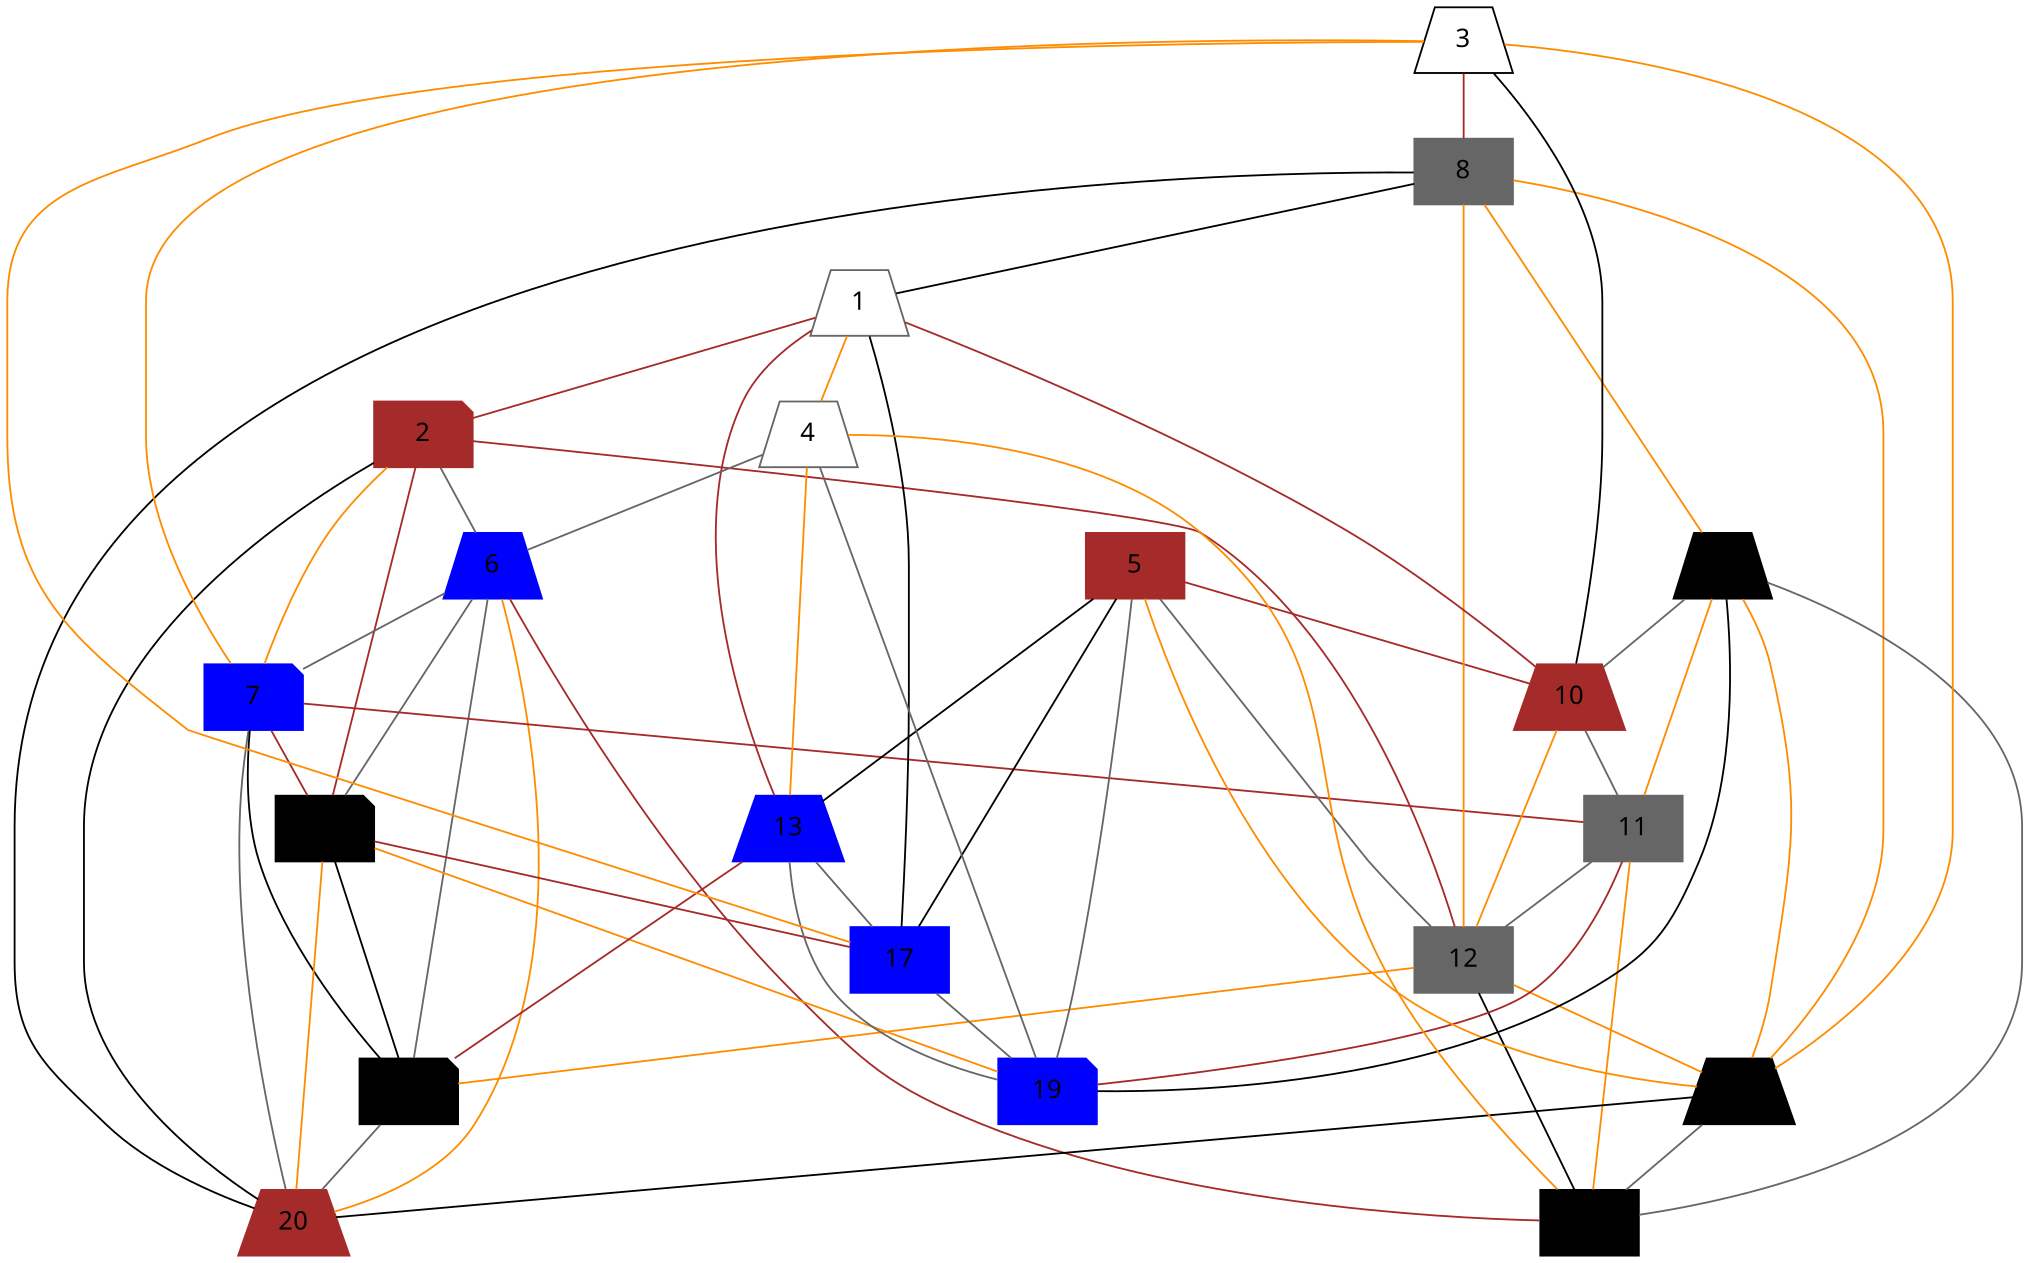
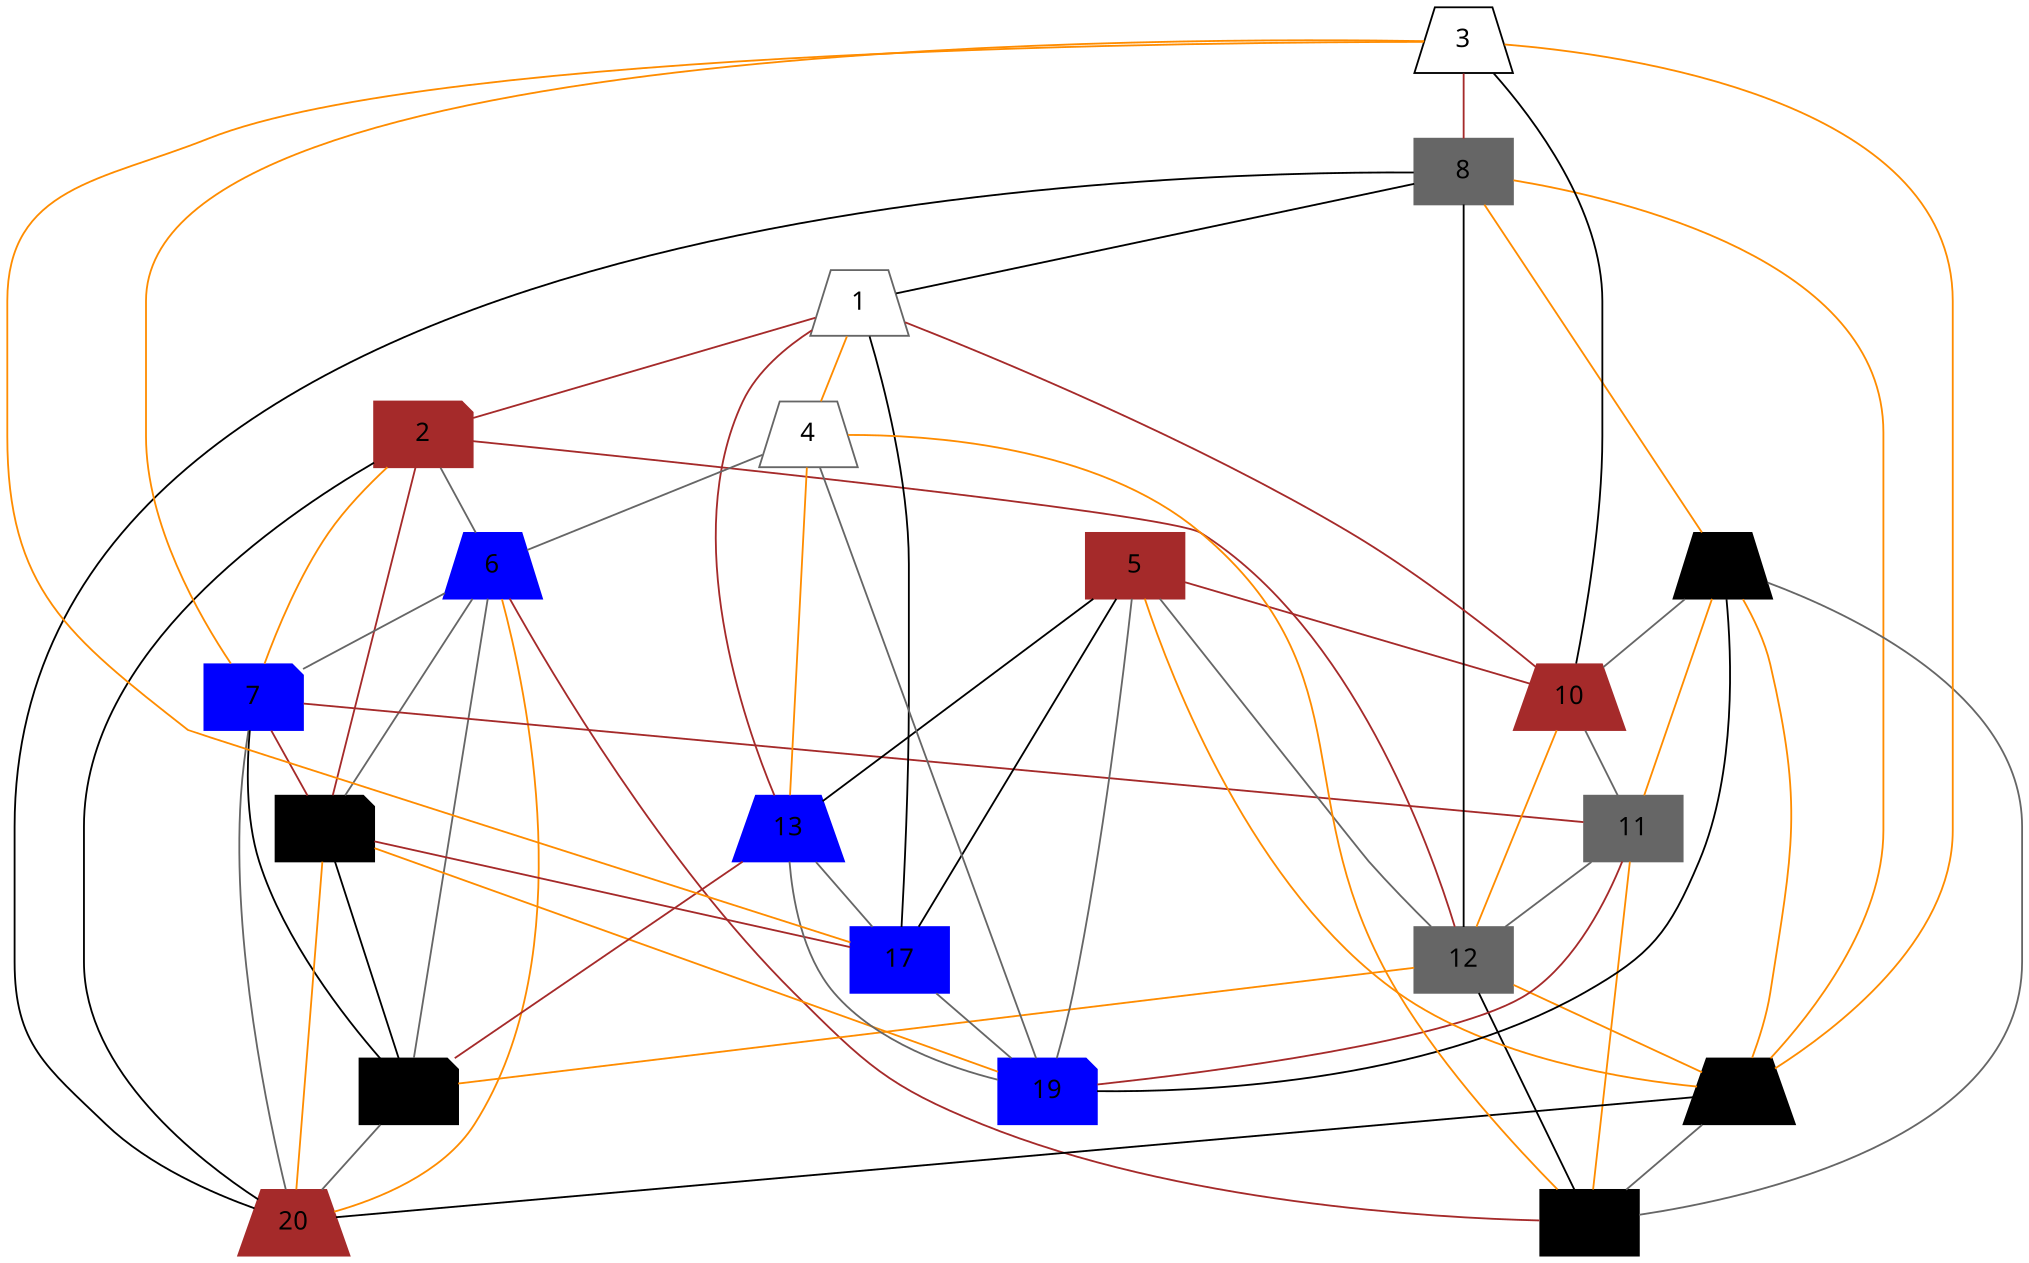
edge "8" -- "12": color darkorange -> black
